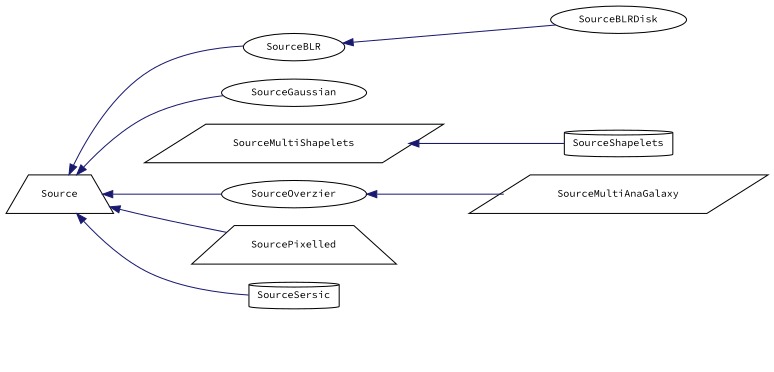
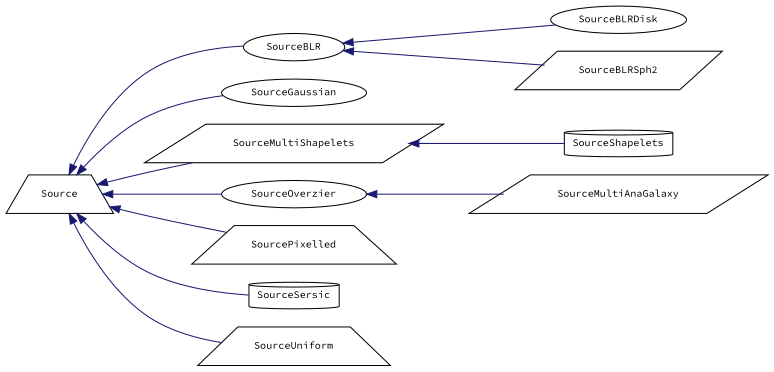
node "SourceBLRSph2": added
edge "SourceMultiShapelets" -> "Source": added
node "SourceUniform": added
